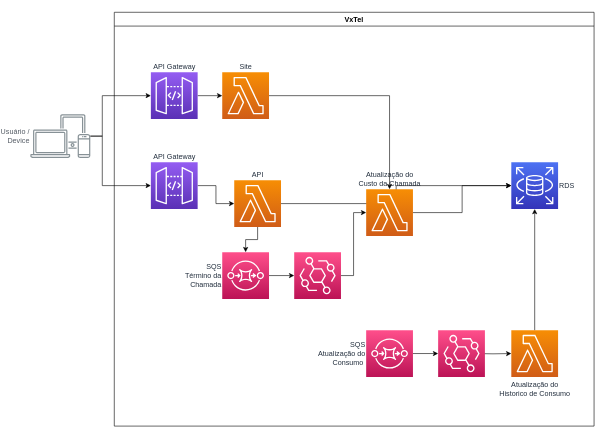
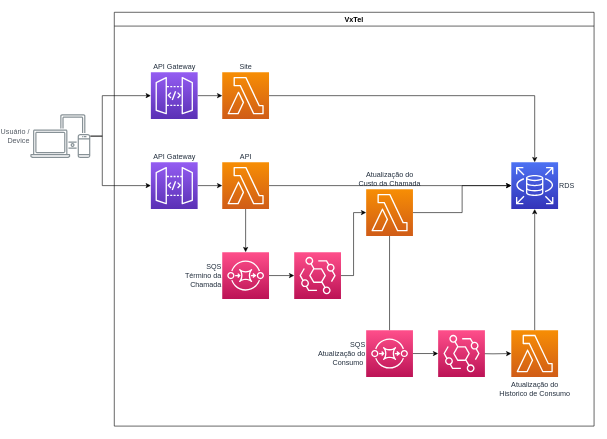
edge "Site" -> "Atualização do Custo da Chamada": now "Site" -> "RDS"
node "API": moved (258, 204) -> (246, 186)
edge "Atualização do Custo da Chamada" -- "SQS Atualização do Consumo": added
